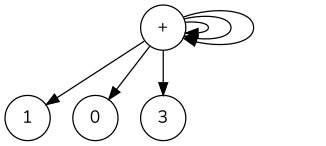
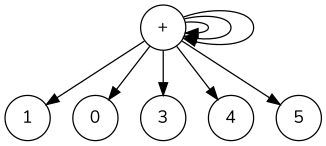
node "4": added
node "5": added
